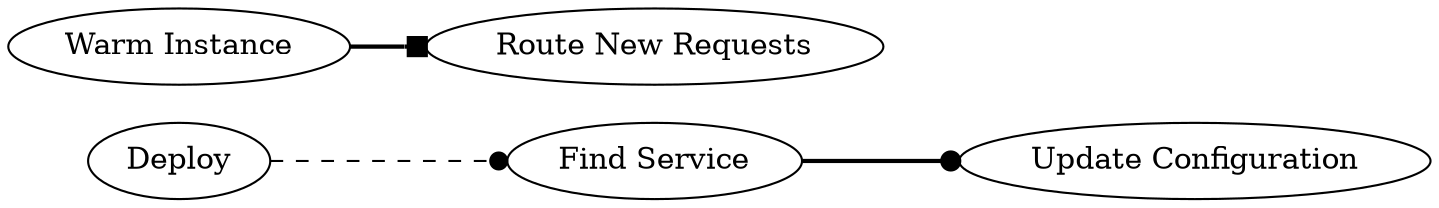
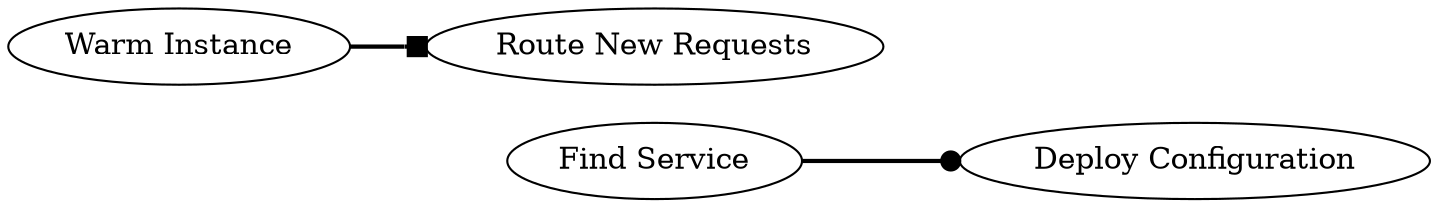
node "Deploy": removed
node "Update Configuration": label "Update Configuration" -> "Deploy Configuration"
